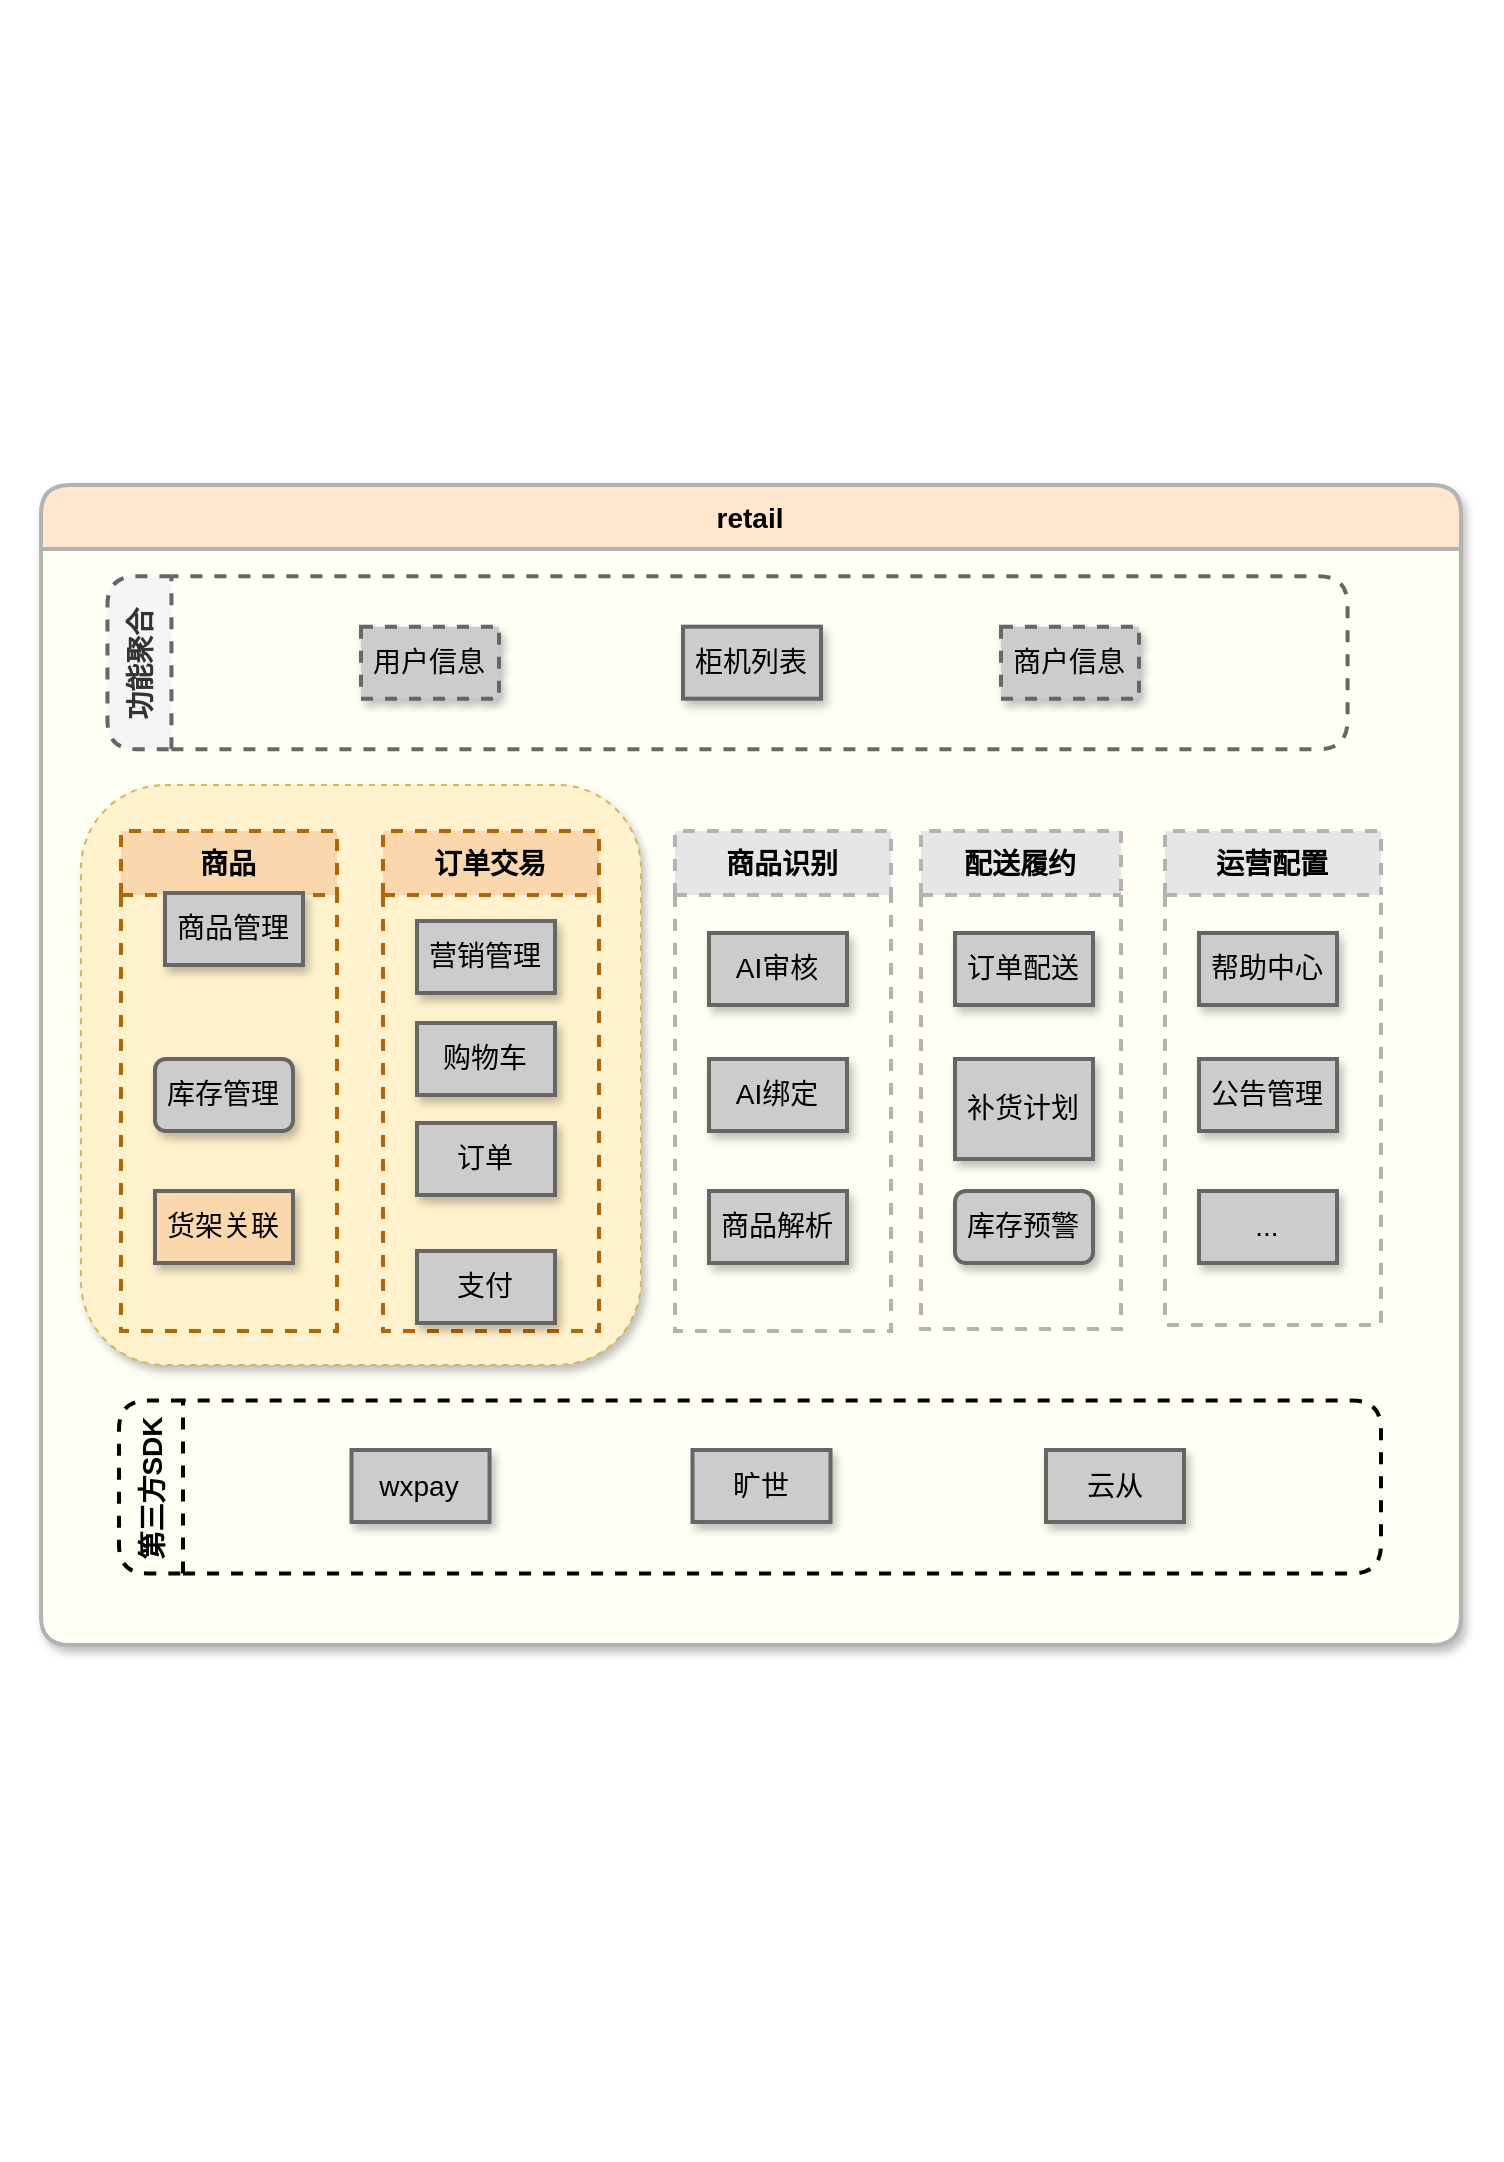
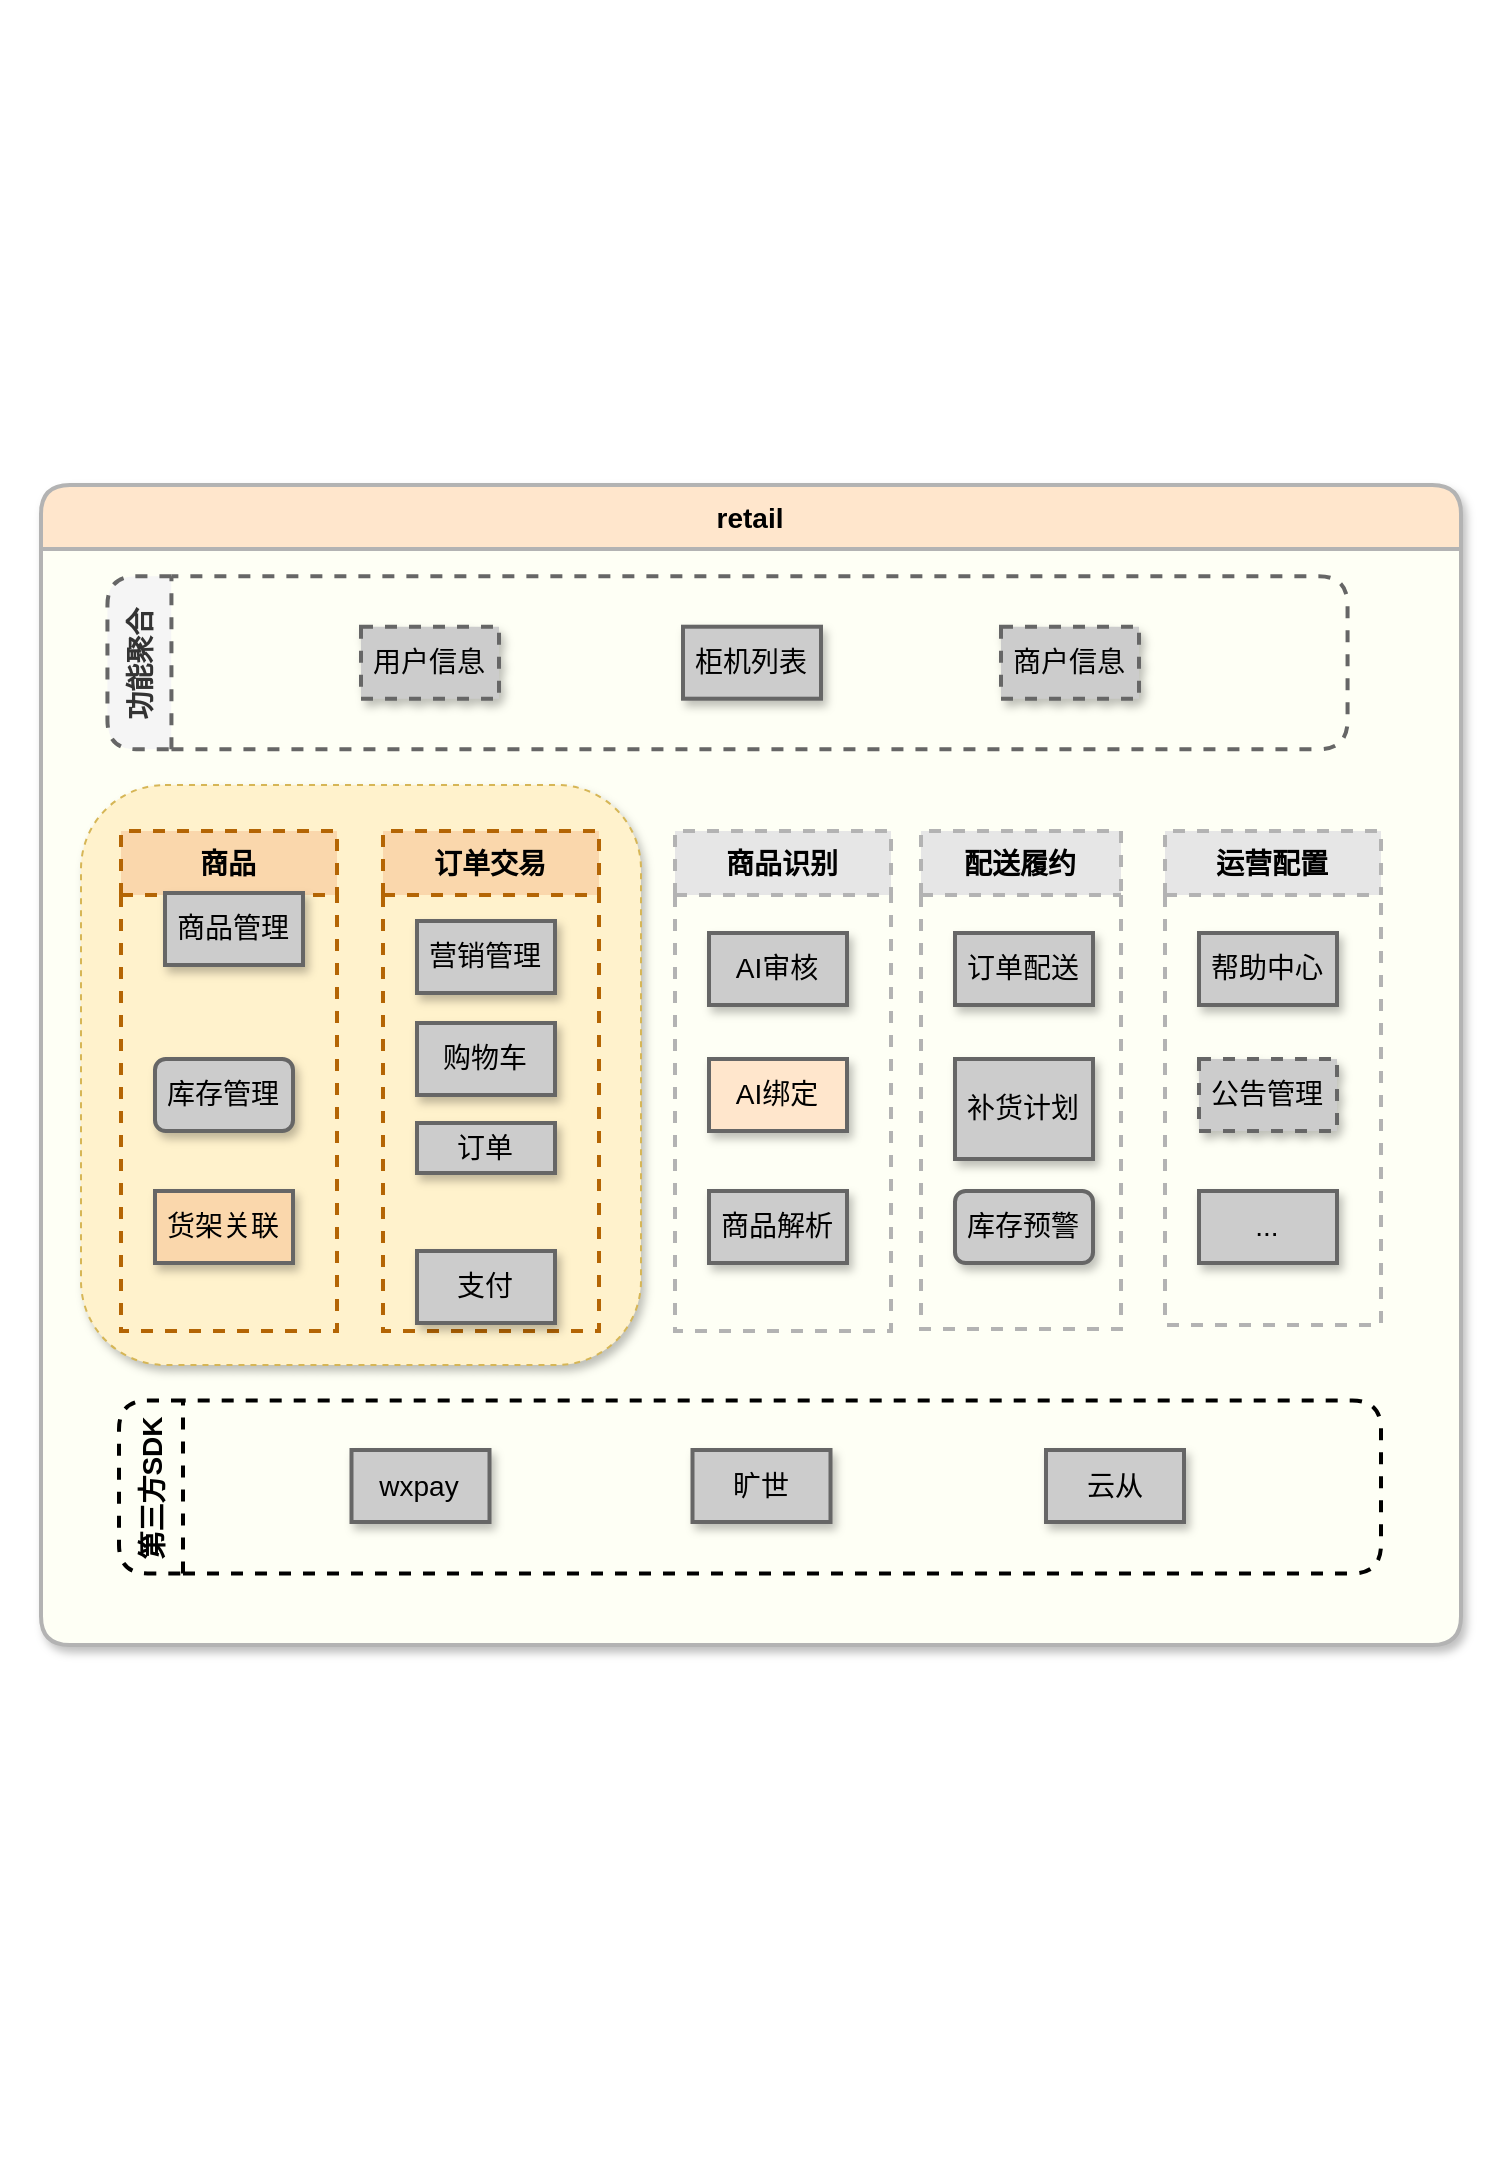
node "AI绑定": fillcolor #cccccc -> #ffe6cc
node "公告管理": style solid -> dashed
node "订单": size 138x72 -> 138x50
